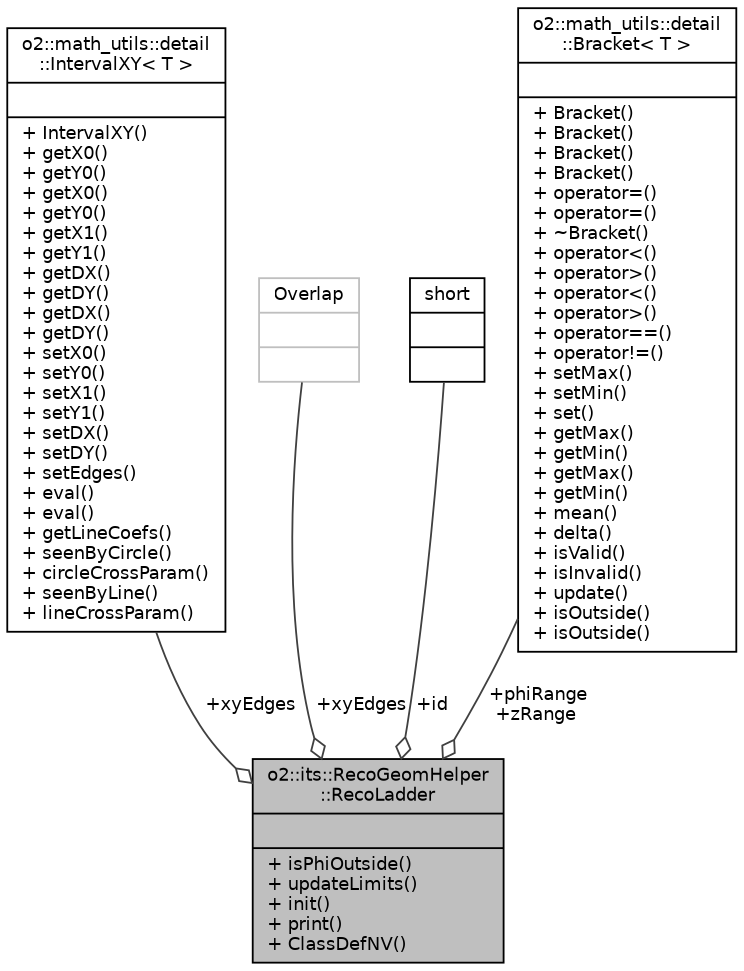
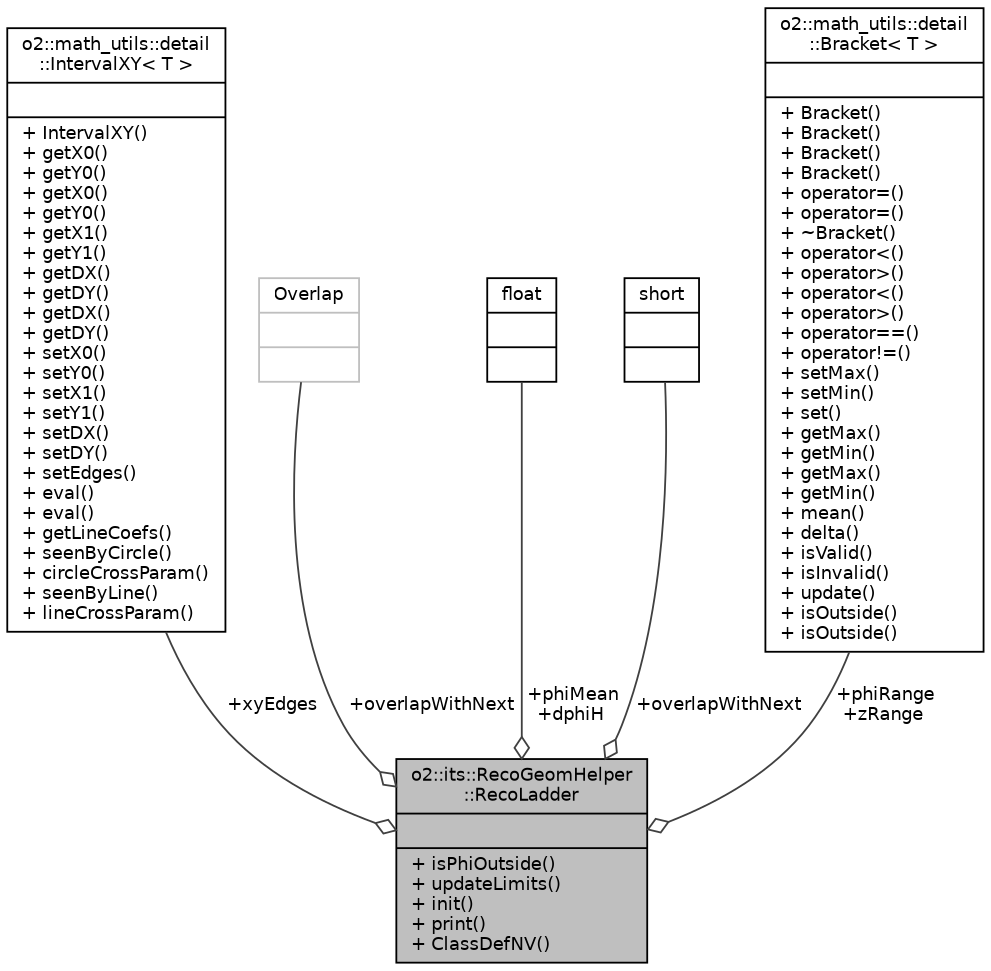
node "float": added
edge "Overlap" -> "o2::its::RecoGeomHelper": label " +xyEdges" -> " +overlapWithNext"
edge "short" -> "o2::its::RecoGeomHelper": label " +id" -> " +overlapWithNext"
